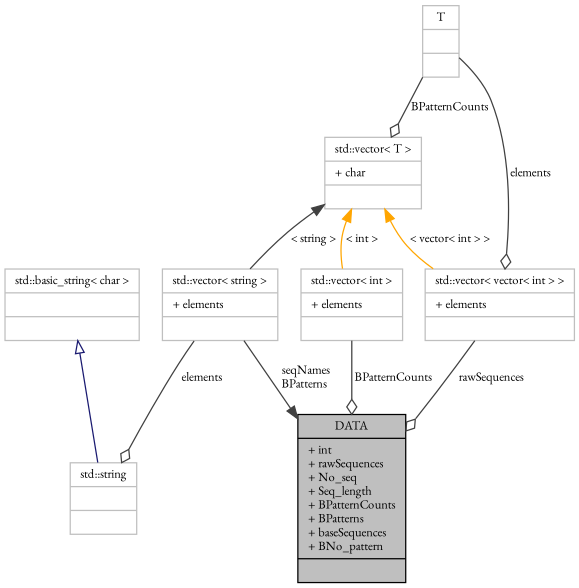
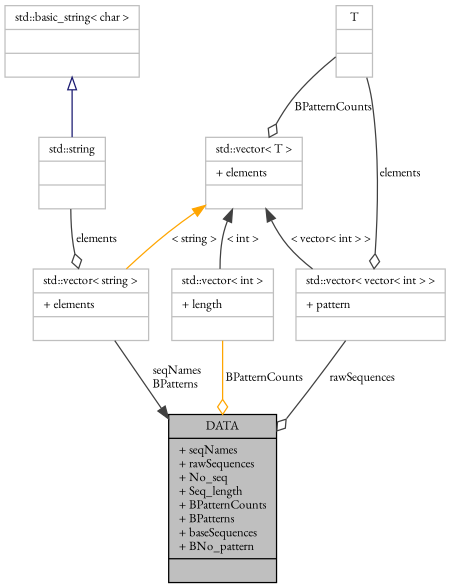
node "std::vector< T >": text "+ char" -> "+ elements"
edge "std::vector< string >" -> "std::vector< T >": color grey25 -> orange
edge "std::vector< int >" -> "std::vector< T >": color orange -> grey25
edge "std::vector< vector< int > >" -> "std::vector< T >": color orange -> grey25
node "std::vector< int >": text "+ elements" -> "+ length"
node "std::vector< vector< int > >": text "+ elements" -> "+ pattern"
edge "std::vector< int >" -> "DATA": color grey25 -> orange
edge "std::vector< string >" -> "std::string": reversed
node "DATA": text "+ int" -> "+ seqNames"
